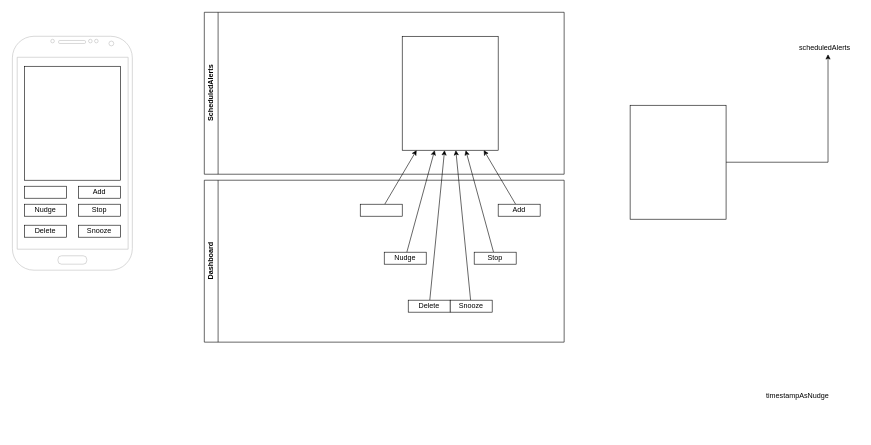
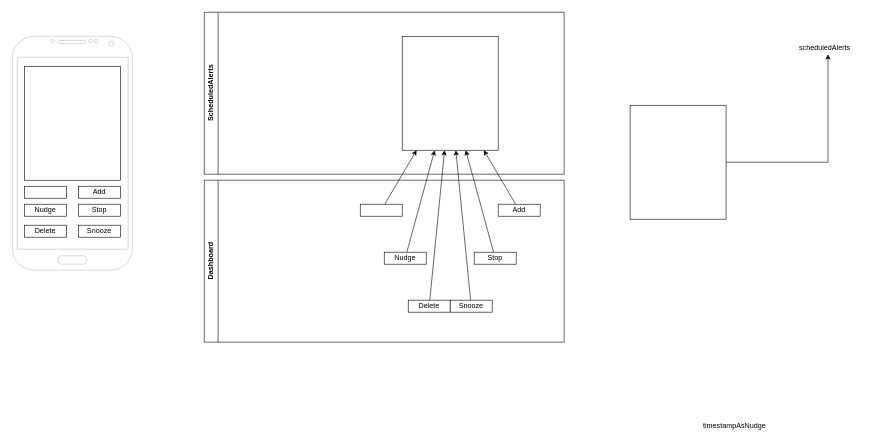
node "timestampAsNudge": moved (801, 396) -> (738, 426)
